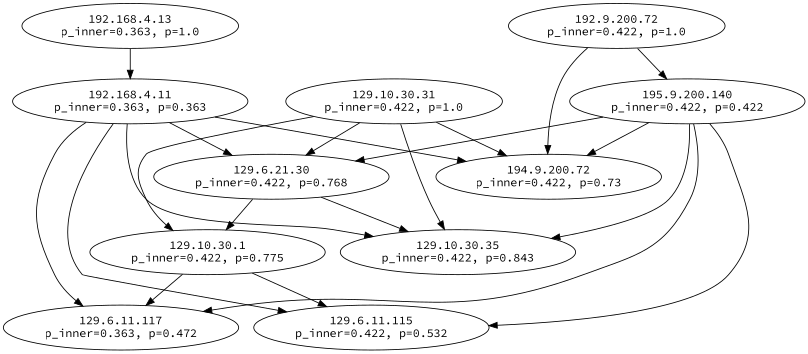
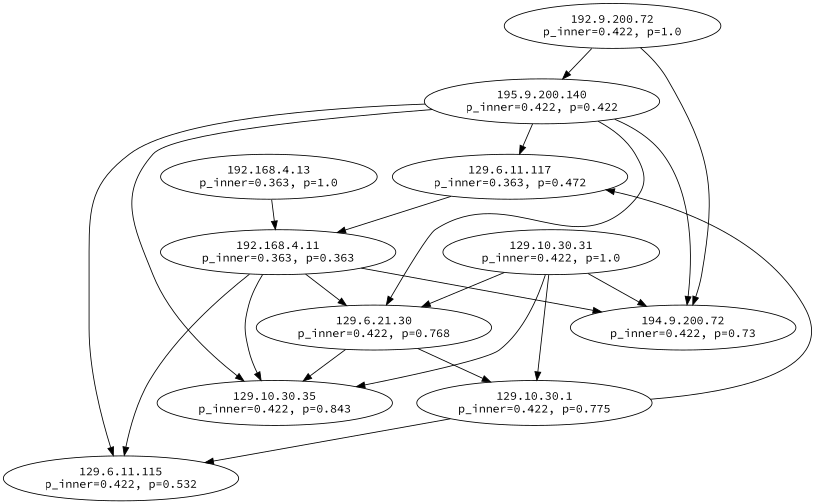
edge "192.168.4.11 p_inner=0.363, p=0.363" -> "129.6.11.117 p_inner=0.363, p=0.472": reversed
